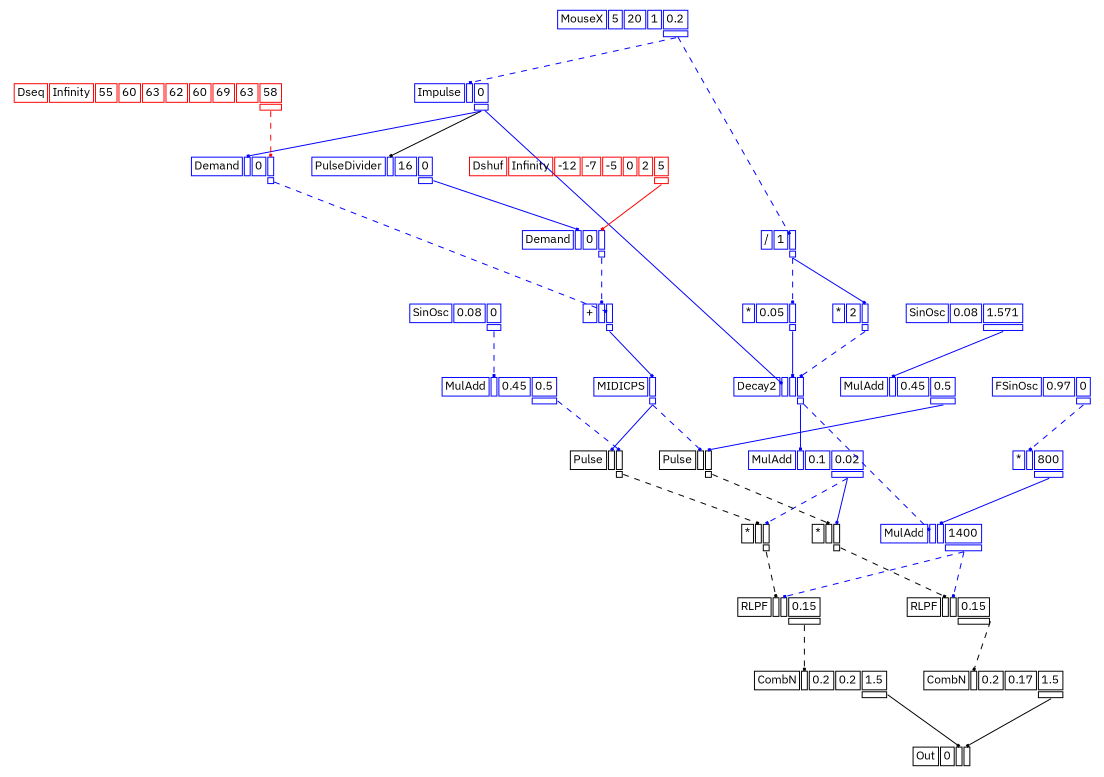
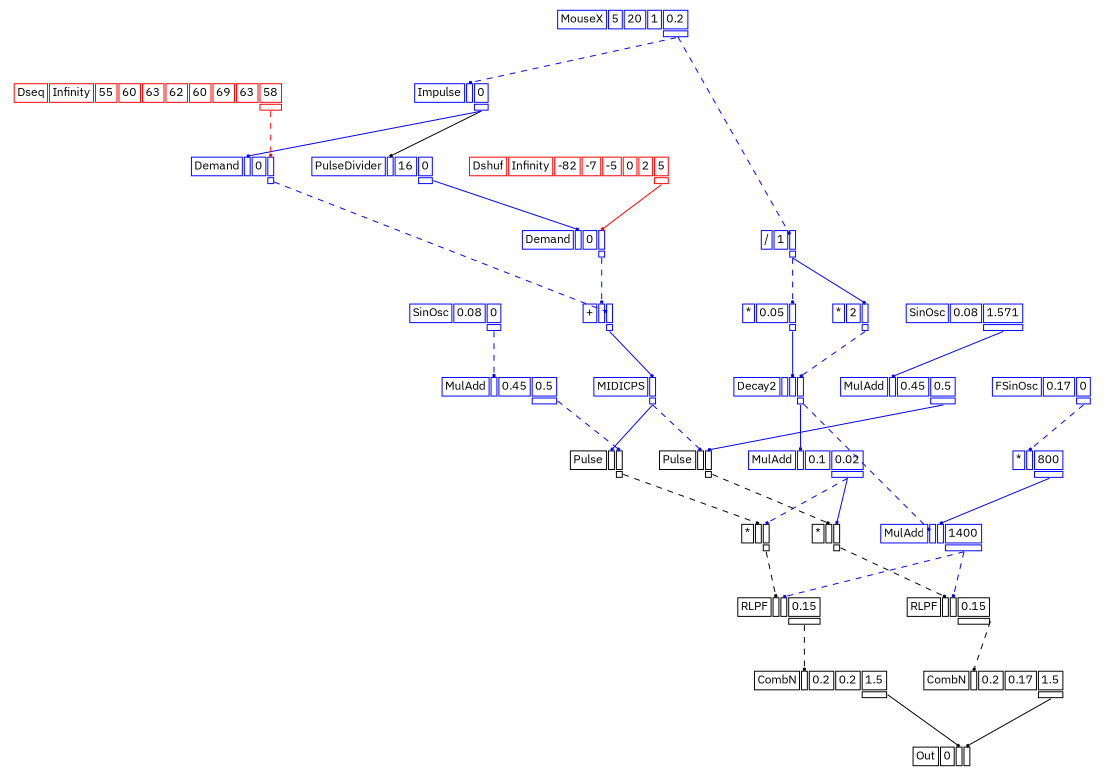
node "Dshuf": text "-12" -> "-82"
edge "Impulse" -> "Decay2": removed
node "FSinOsc": text "0.97" -> "0.17"
